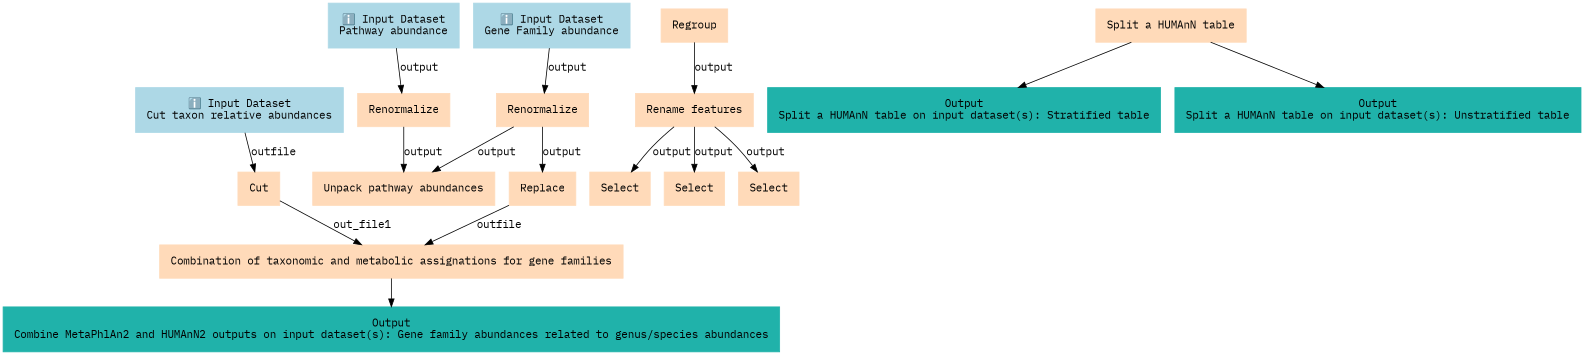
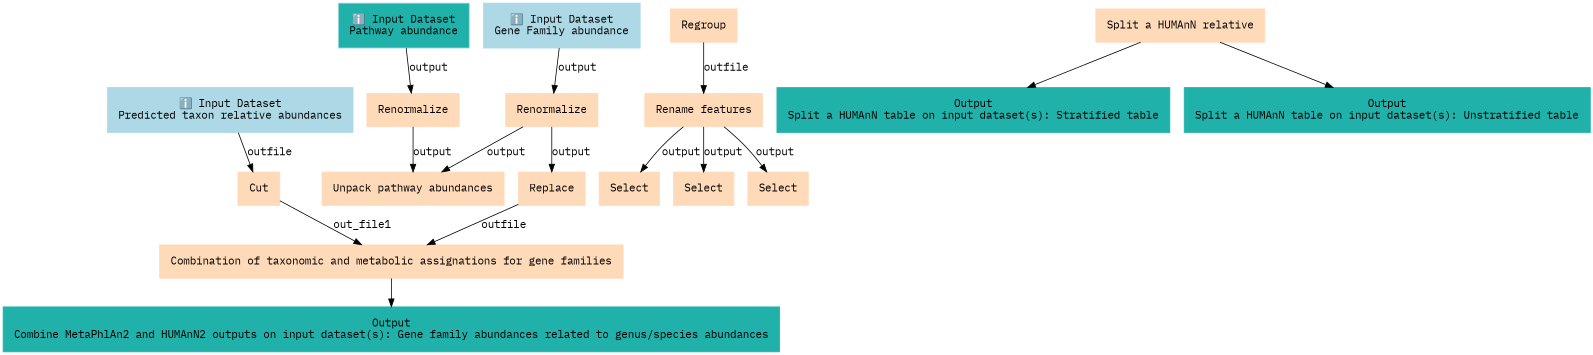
node "ℹ️ Input Dataset Pathway abundance": fillcolor lightblue -> lightseagreen
node "Split a HUMAnN table": label "Split a HUMAnN table" -> "Split a HUMAnN relative"
edge "Regroup" -> "Rename features": label "output" -> "outfile"
node "ℹ️ Input Dataset Cut taxon relative abundances": label "ℹ️ Input Dataset Cut taxon relative abundances" -> "ℹ️ Input Dataset Predicted taxon relative abundances"
